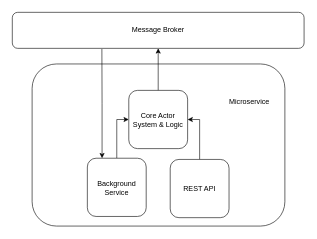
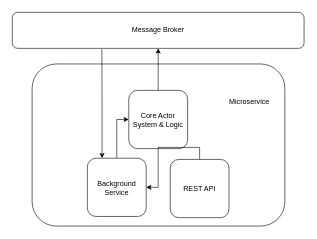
edge "REST API" -> "Core Actor System & Logic": now "REST API" -> "Background Service"
